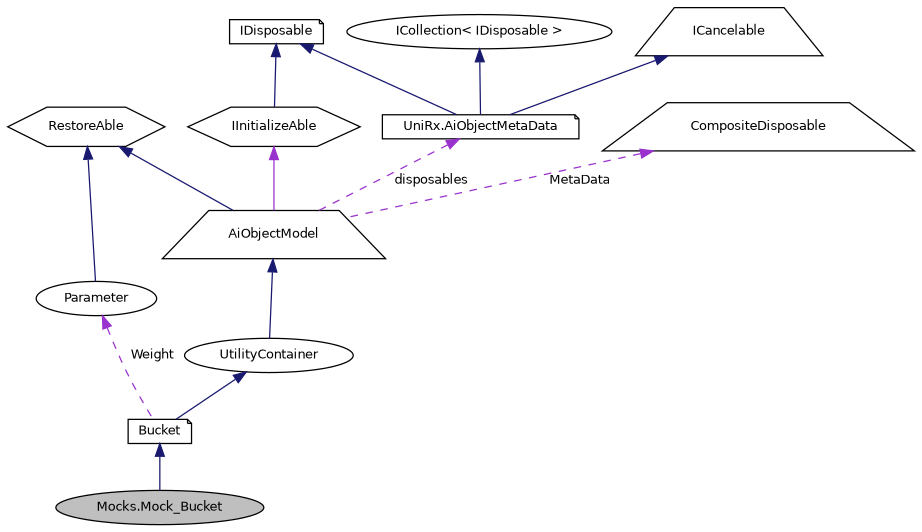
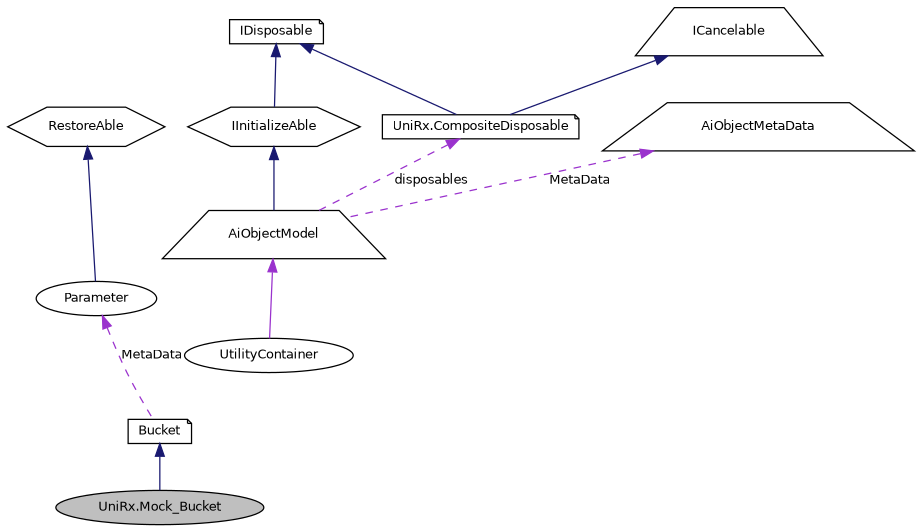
node "ICollection< IDisposable >": removed
node "UniRx.AiObjectMetaData": label "UniRx.AiObjectMetaData" -> "UniRx.CompositeDisposable"
node "CompositeDisposable": label "CompositeDisposable" -> "AiObjectMetaData"
edge "AiObjectModel" -> "RestoreAble": removed
edge "AiObjectModel" -> "IInitializeAble": color darkorchid3 -> midnightblue
edge "UtilityContainer" -> "AiObjectModel": color midnightblue -> darkorchid3
edge "Bucket" -> "Parameter": label " Weight" -> " MetaData"
edge "Bucket" -> "UtilityContainer": removed
node "Mocks.Mock_Bucket": label "Mocks.Mock_Bucket" -> "UniRx.Mock_Bucket"
